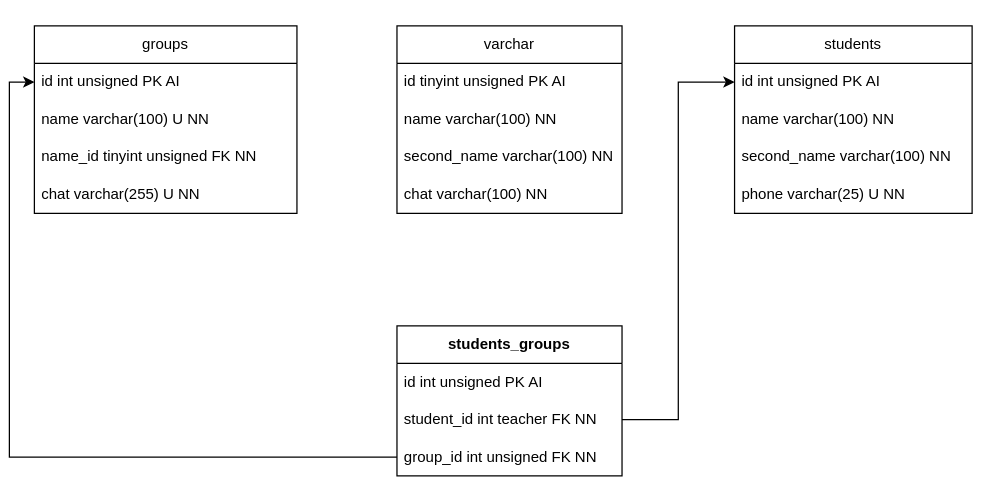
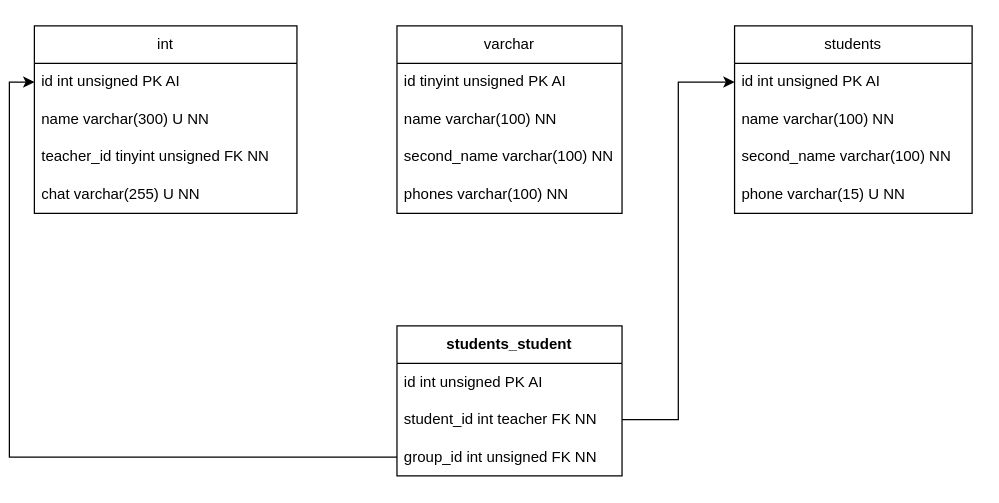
node "groups": label "groups" -> "int"
node "name varchar(100) U NN": label "name varchar(100) U NN" -> "name varchar(300) U NN"
node "name_id tinyint unsigned FK NN": label "name_id tinyint unsigned FK NN" -> "teacher_id tinyint unsigned FK NN"
node "chat varchar(100) NN": label "chat varchar(100) NN" -> "phones varchar(100) NN"
node "phone varchar(25) U NN": label "phone varchar(25) U NN" -> "phone varchar(15) U NN"
node "students_groups": label "students_groups" -> "students_student"
